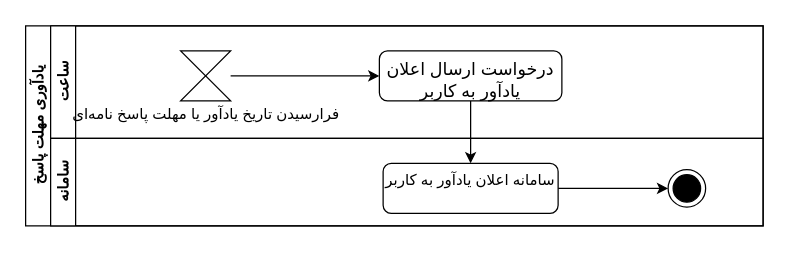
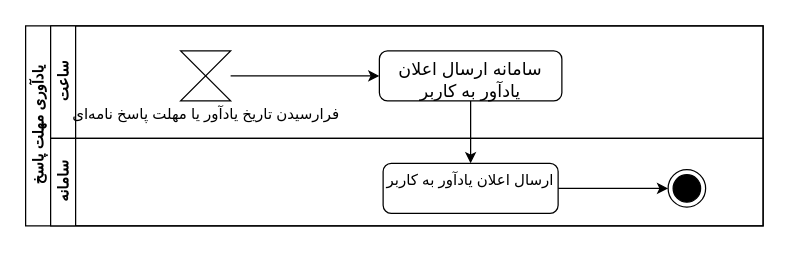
node "درخواست ارسال اعلان یادآور به کاربر": label "درخواست ارسال اعلان یادآور به کاربر" -> "سامانه ارسال اعلان یادآور به کاربر"
node "سامانه اعلان یادآور به کاربر": label "سامانه اعلان یادآور به کاربر" -> "ارسال اعلان یادآور به کاربر"
